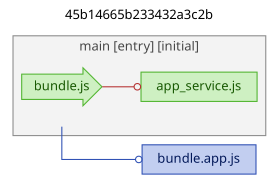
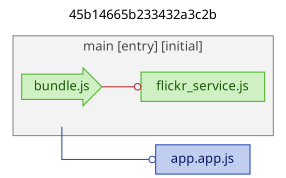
node "app_service.js": label "app_service.js" -> "flickr_service.js"
node "bundle.app.js": label "bundle.app.js" -> "app.app.js"
